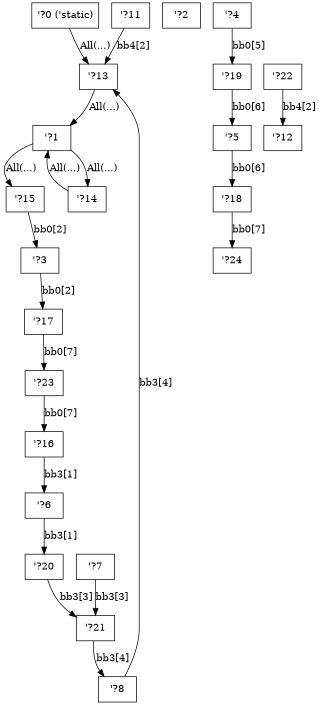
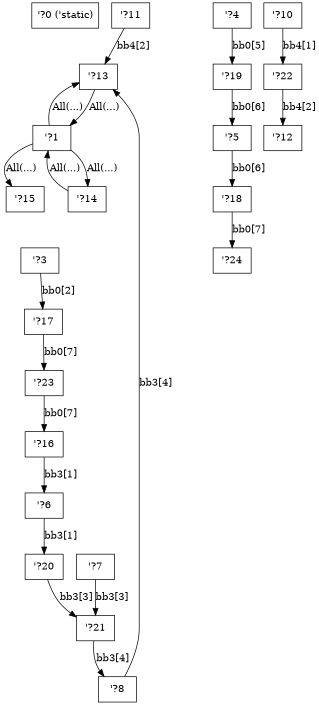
node "'?2": removed
node "'?10": added
edge "'?0 ('static)" -> "'?13": now "'?1" -> "'?13"
edge "'?15" -> "'?3": removed, label "bb0[2]"
